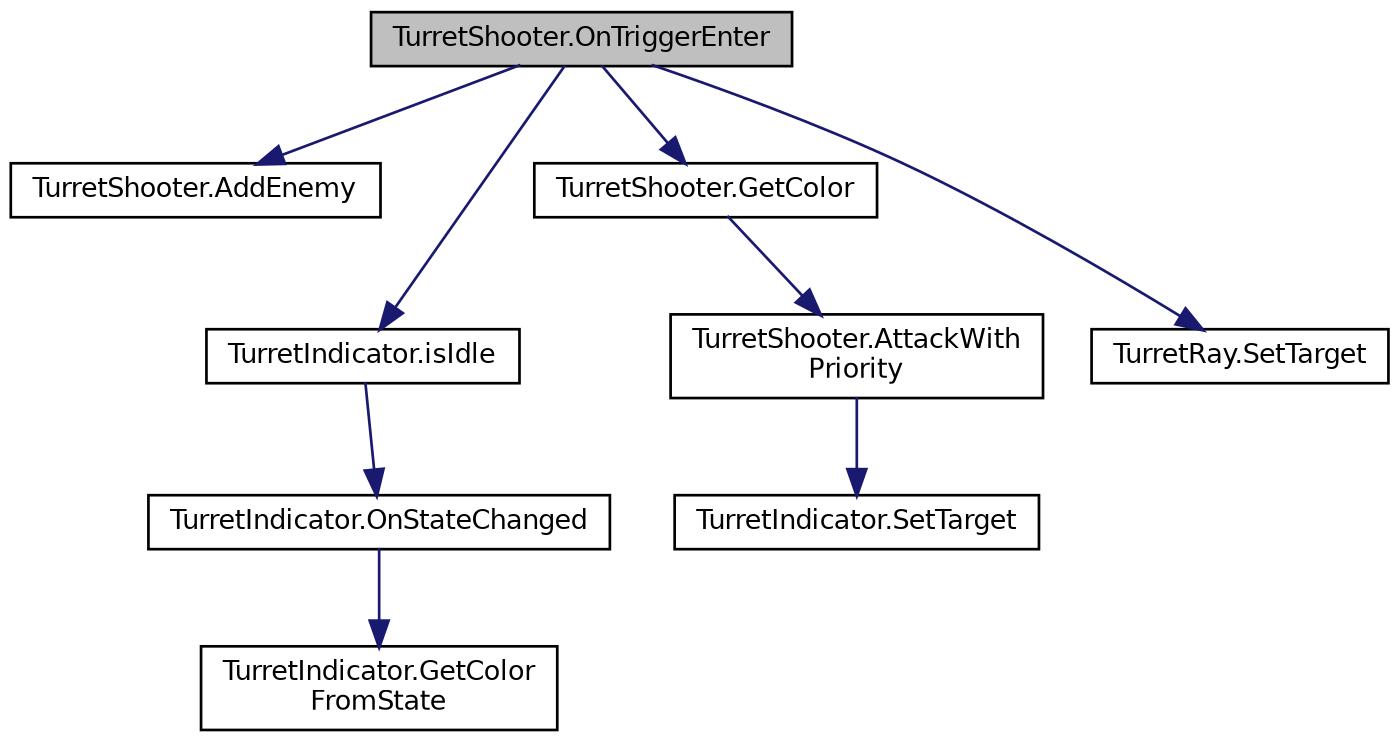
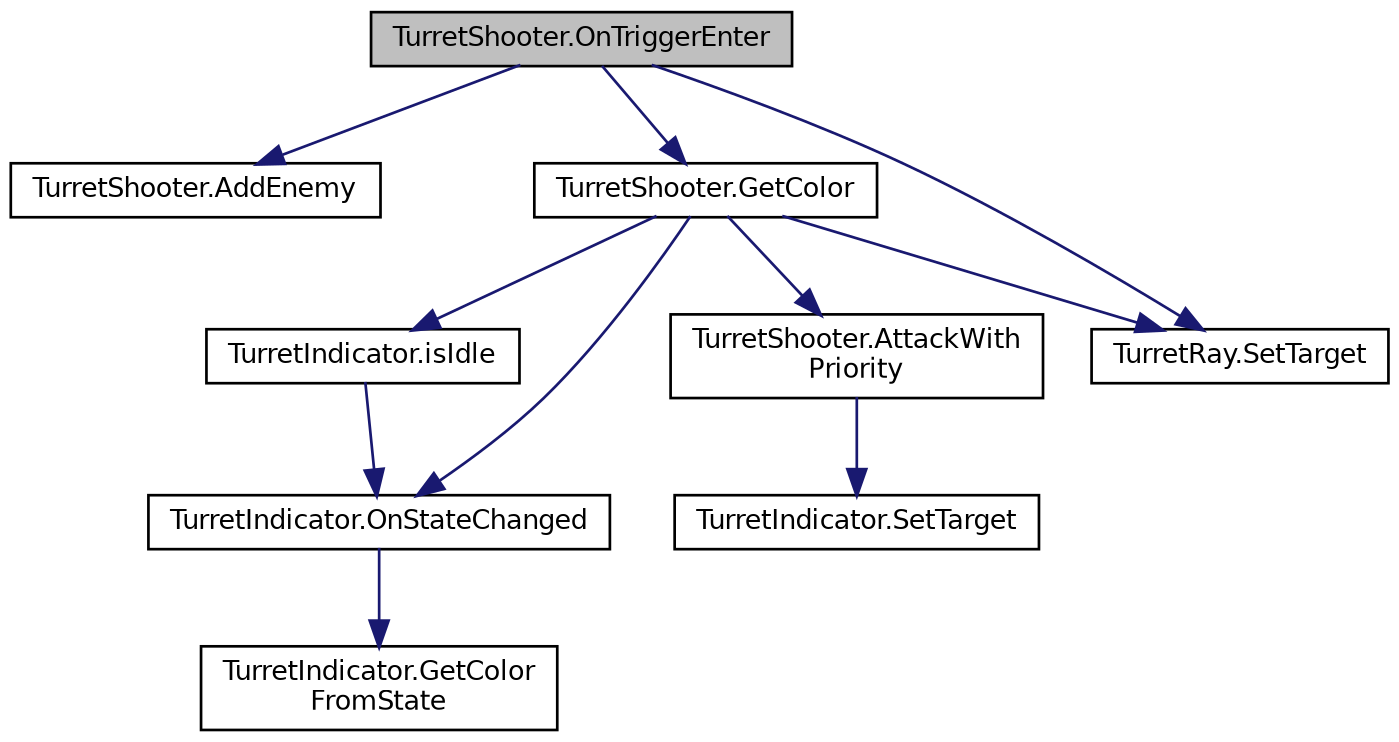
edge "TurretShooter.OnTriggerEnter" -> "TurretIndicator.isIdle": now "TurretShooter.GetColor" -> "TurretIndicator.isIdle"
edge "TurretShooter.GetColor" -> "TurretRay.SetTarget": added
edge "TurretShooter.GetColor" -> "TurretIndicator.OnStateChanged": added
